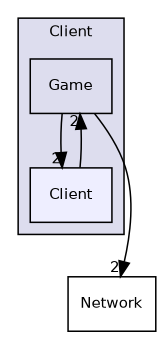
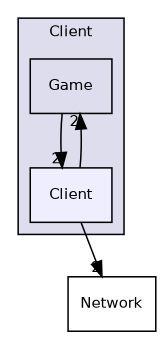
edge "Game" -> "Network": now "Client" -> "Network"
